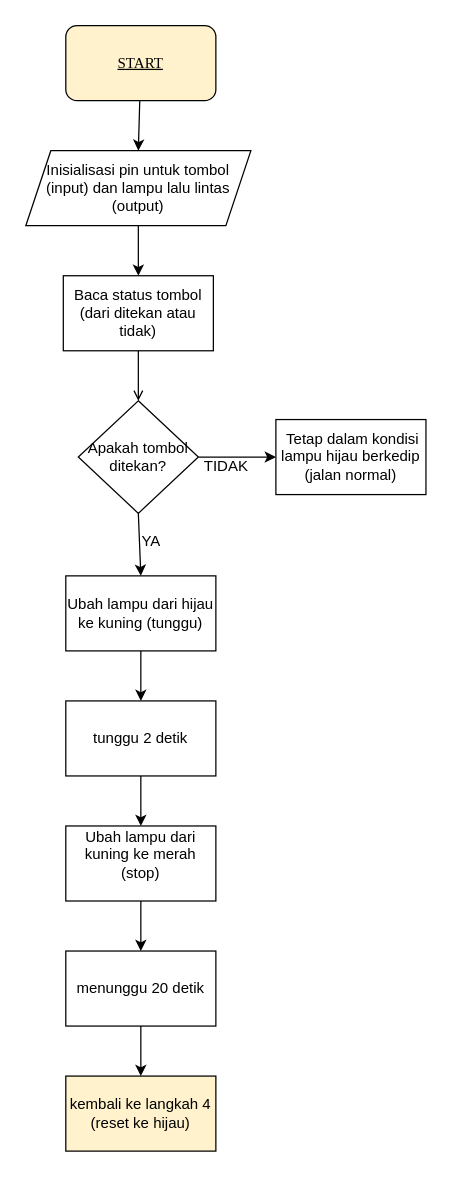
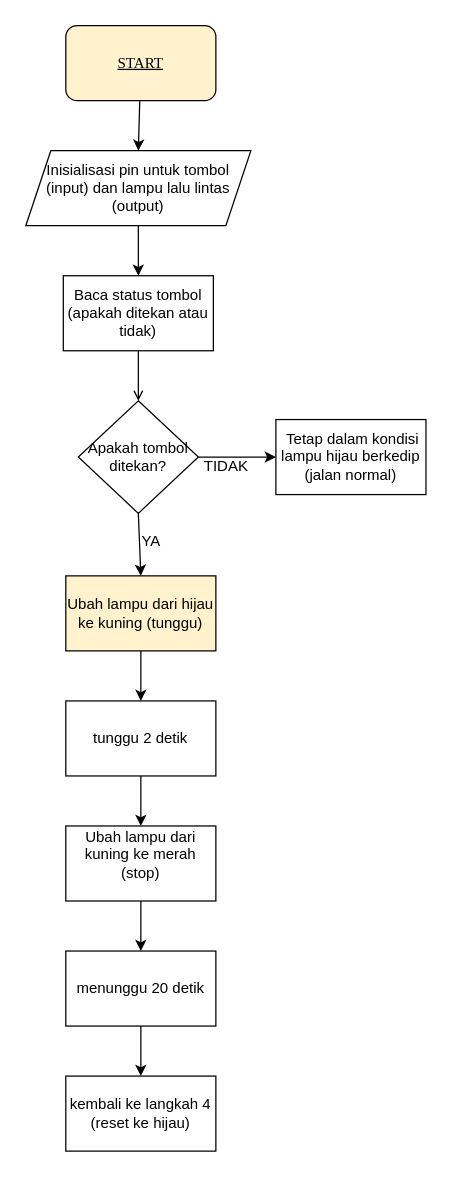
node "Baca status tombol (dari ditekan atau tidak)": label "Baca status tombol (dari ditekan atau tidak)" -> "Baca status tombol (apakah ditekan atau tidak)"
node "Ubah lampu dari hijau ke kuning (tunggu)": fillcolor #ffffff -> #fff2cc
node "kembali ke langkah 4 (reset ke hijau)": fillcolor #fff2cc -> #ffffff
